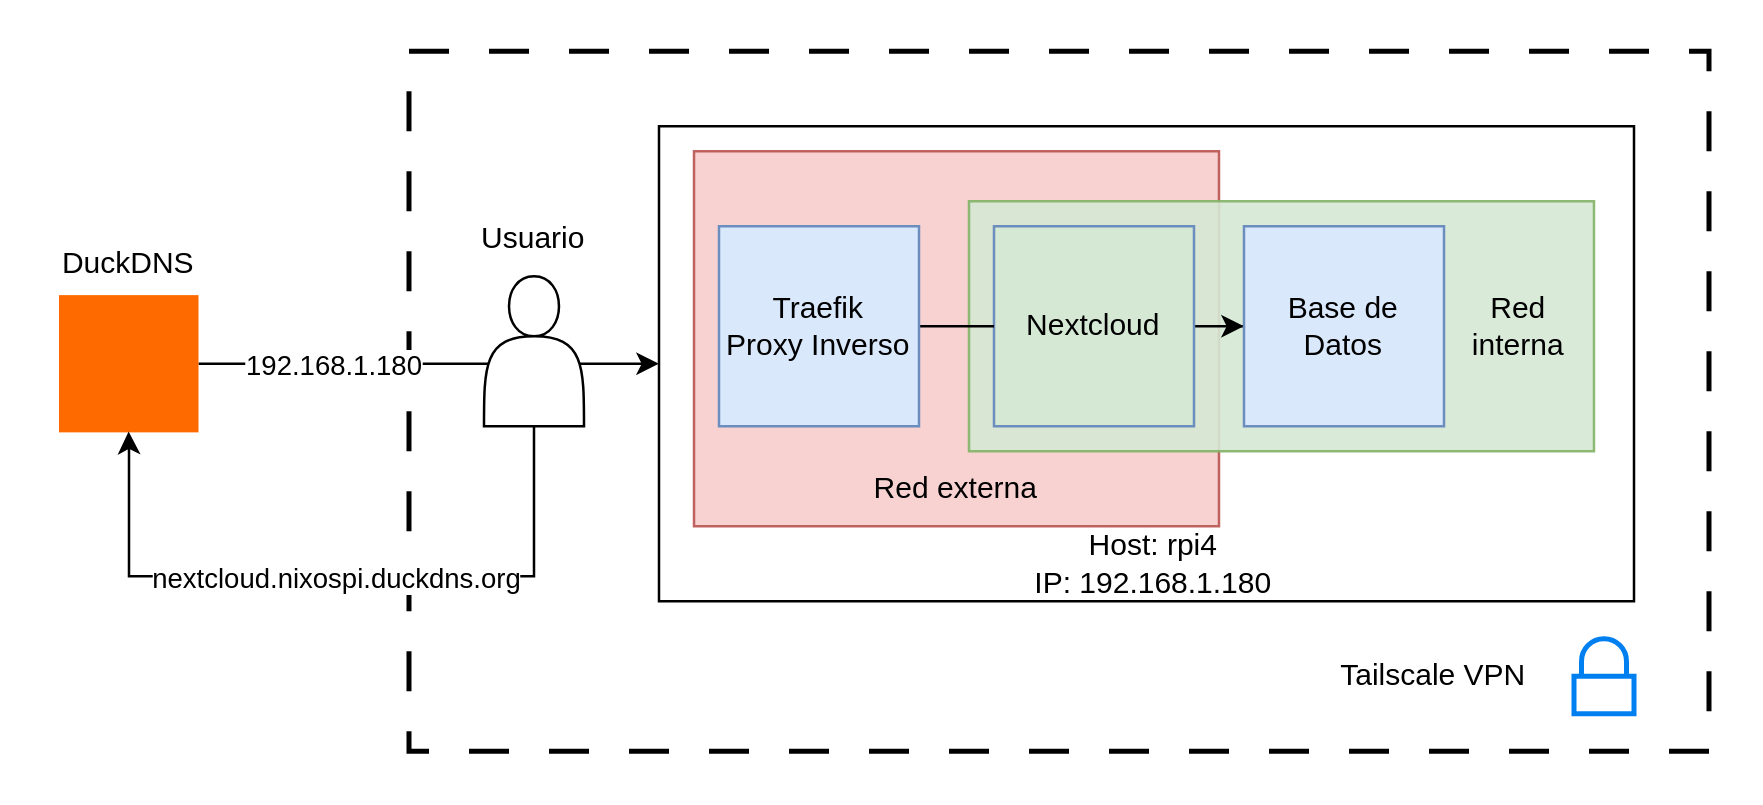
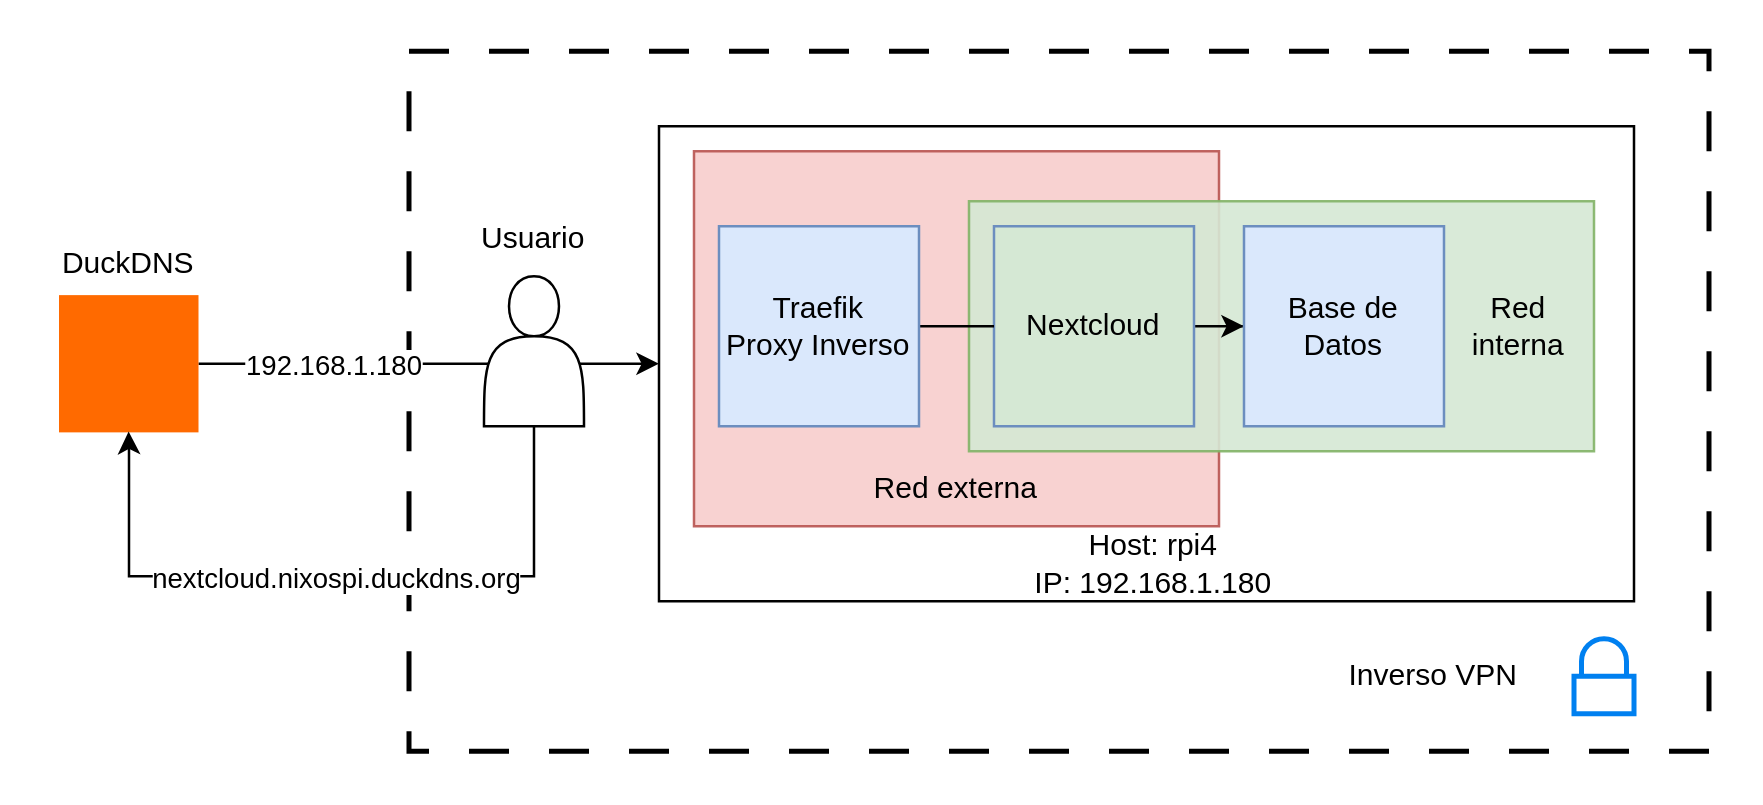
node "Tailscale VPN": label "Tailscale VPN" -> "Inverso VPN"
